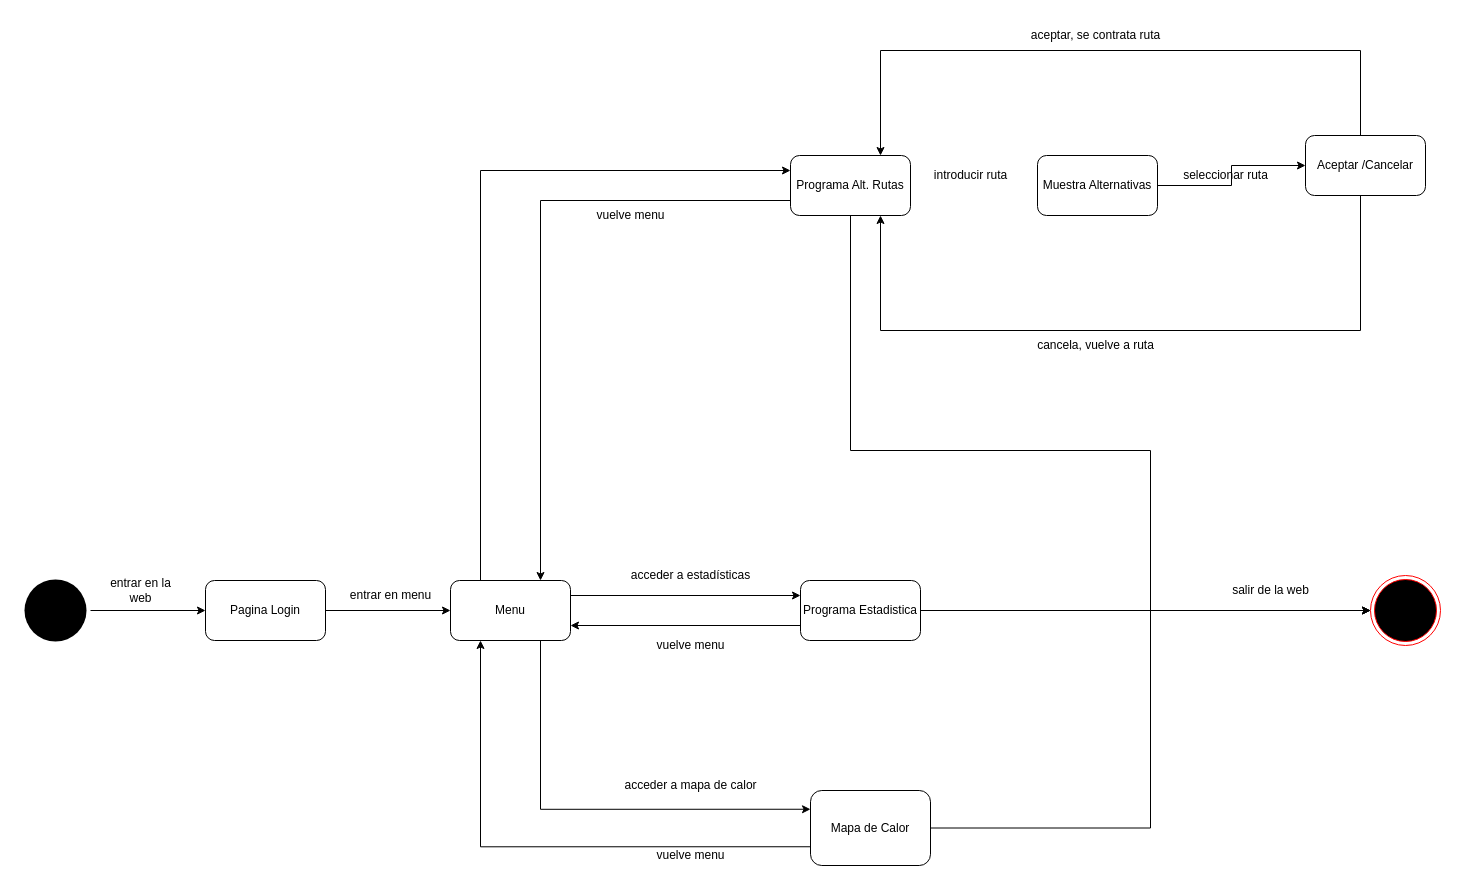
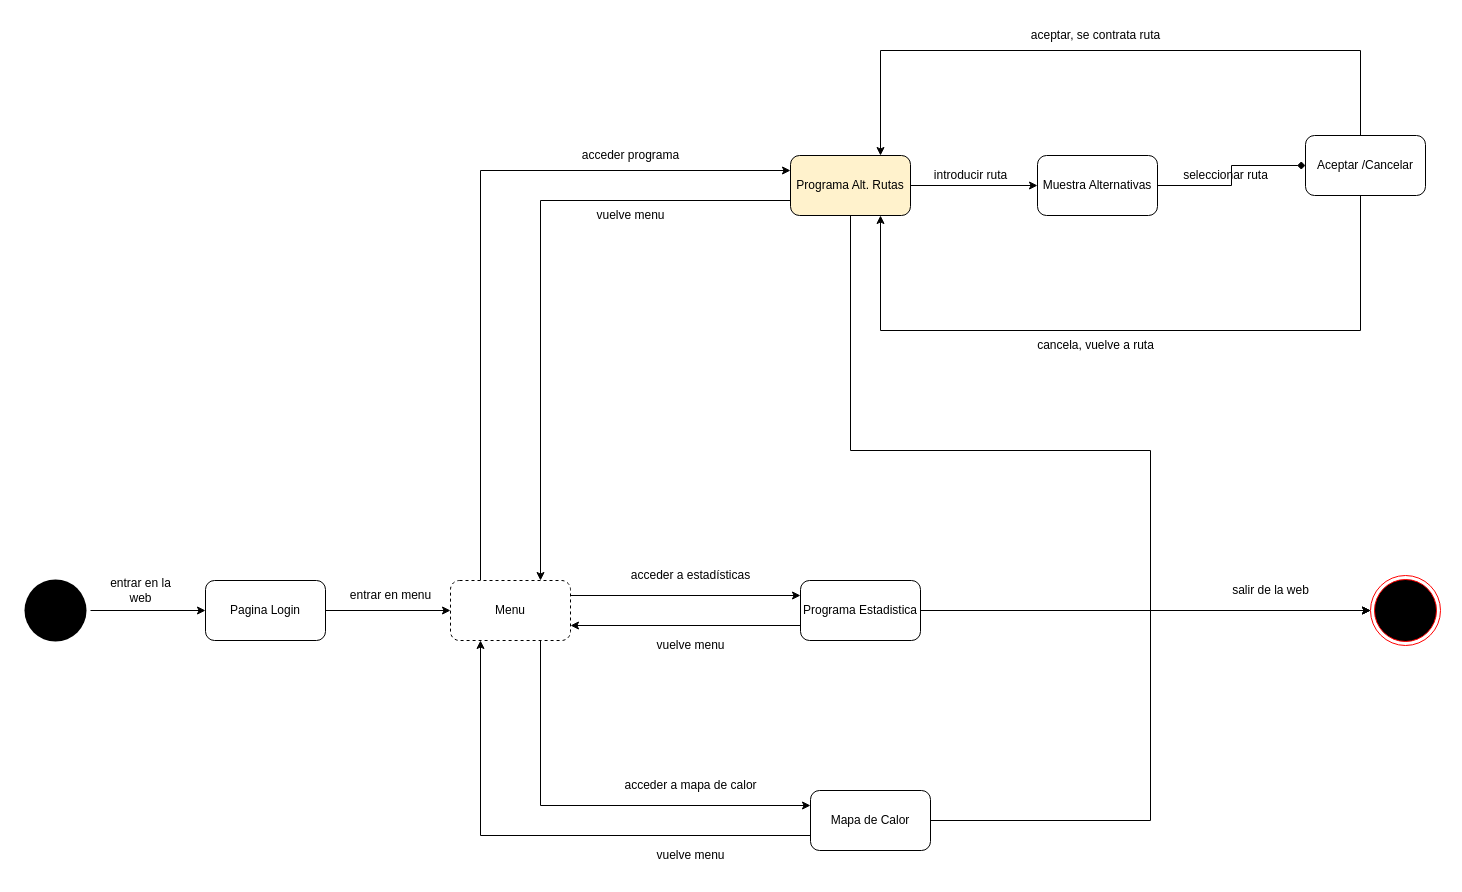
node "acceder programa": added
edge "Muestra Alternativas" -> "Aceptar /Cancelar": arrowhead classic -> diamond
node "Programa Alt. Rutas": fillcolor #ffffff -> #fff2cc
edge "Programa Alt. Rutas" -> "Muestra Alternativas": added
node "Menu": style solid -> dashed
node "Mapa de Calor": size 120x75 -> 120x60
